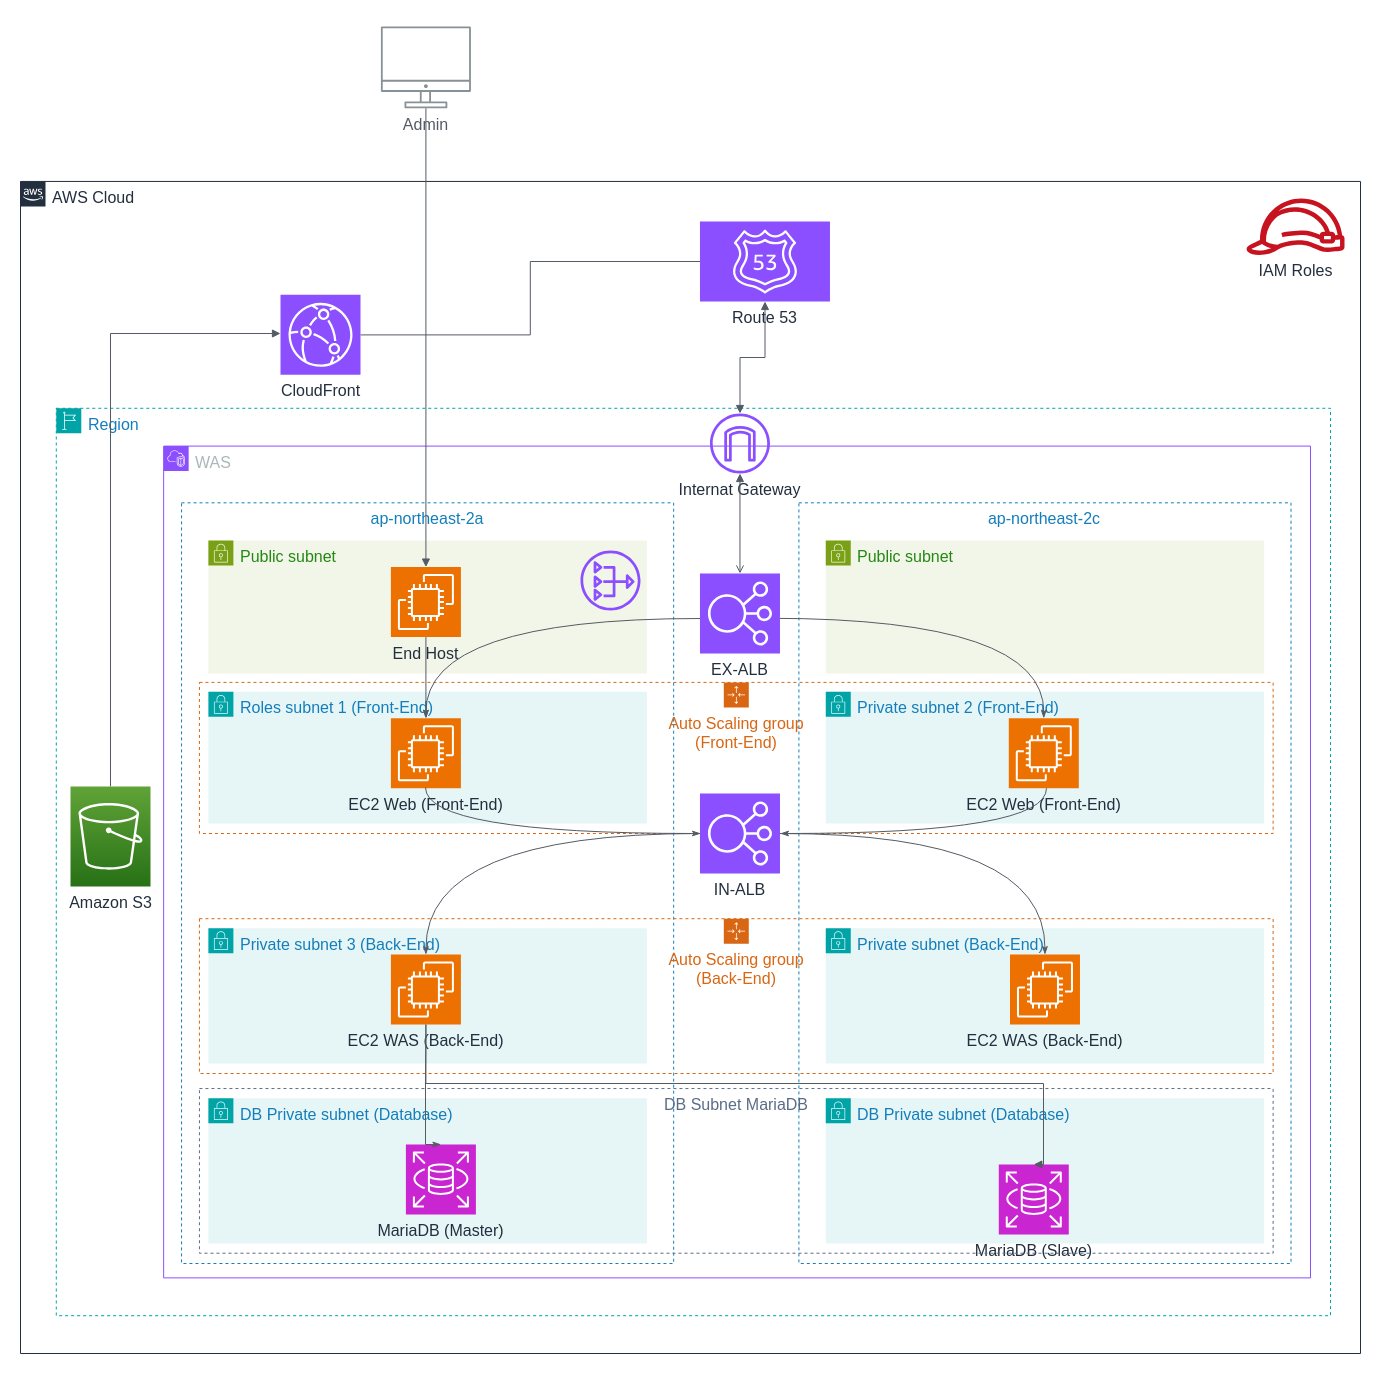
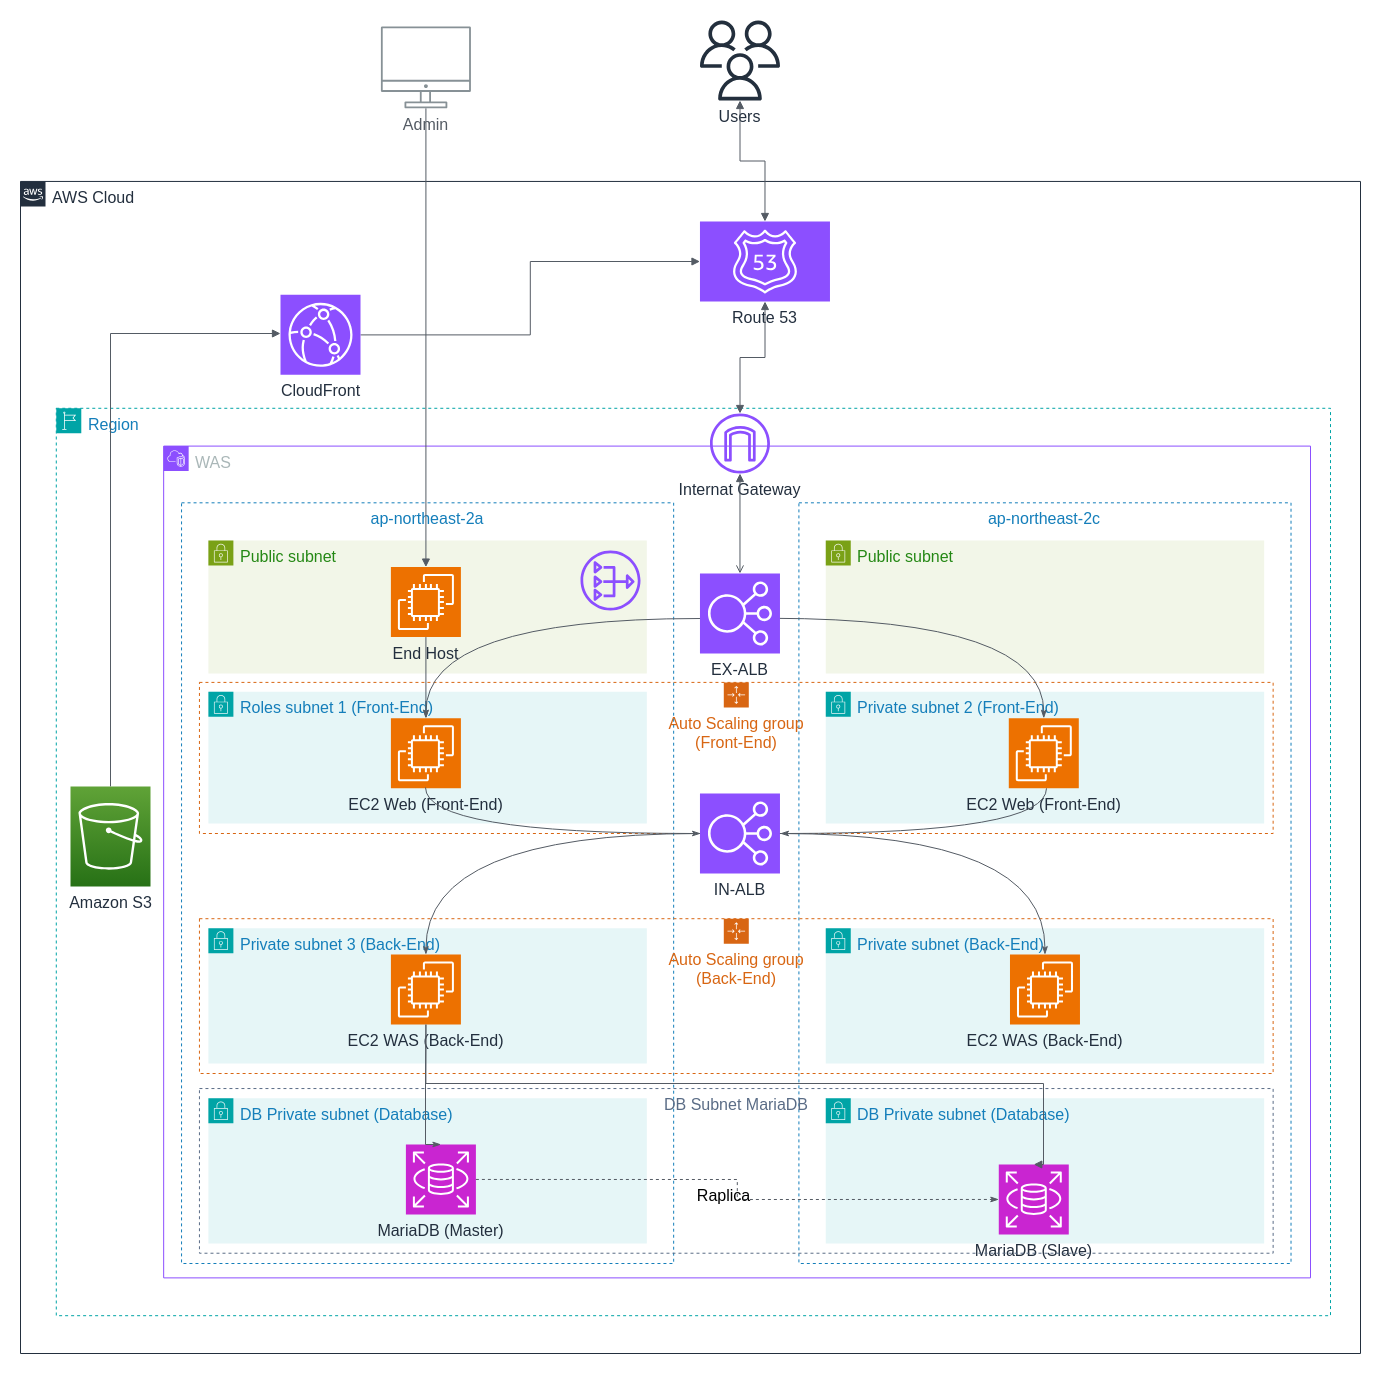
node "Users": added
edge "Users" -- "Route 53": added
node "IAM Roles": removed
edge "Route 53" -- "CloudFront": arrowhead none -> block
edge "MariaDB (Master)" -> "MariaDB (Slave)": added, label "Raplica"
